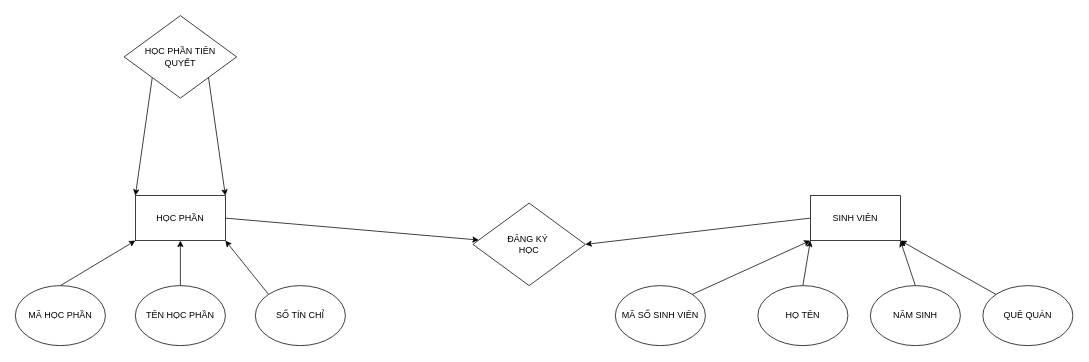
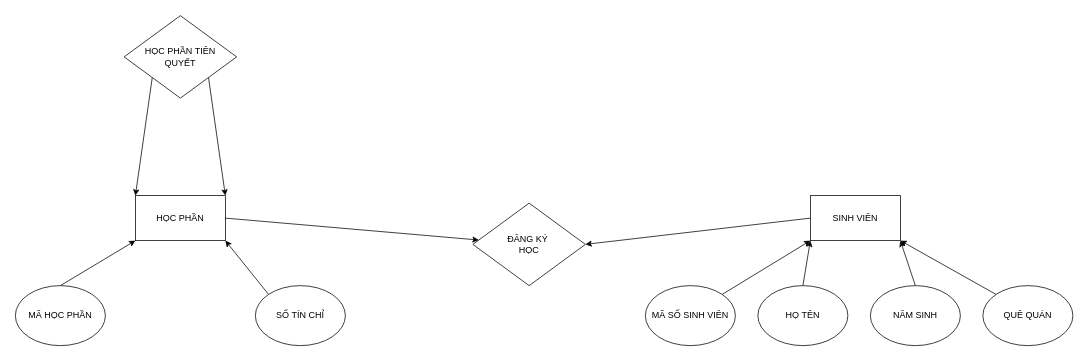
edge "TÊN HỌC PHẦN" -> "HỌC PHẦN": removed
node "TÊN HỌC PHẦN": removed
node "MÃ SỐ SINH VIÊN": moved (660, 315) -> (690, 315)
